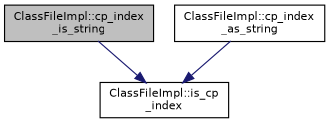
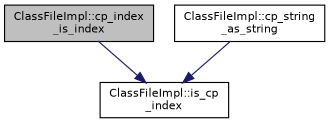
node "ClassFileImpl::cp_index _is_string": label "ClassFileImpl::cp_index _is_string" -> "ClassFileImpl::cp_index _is_index"
node "ClassFileImpl::cp_index _as_string": label "ClassFileImpl::cp_index _as_string" -> "ClassFileImpl::cp_string _as_string"
